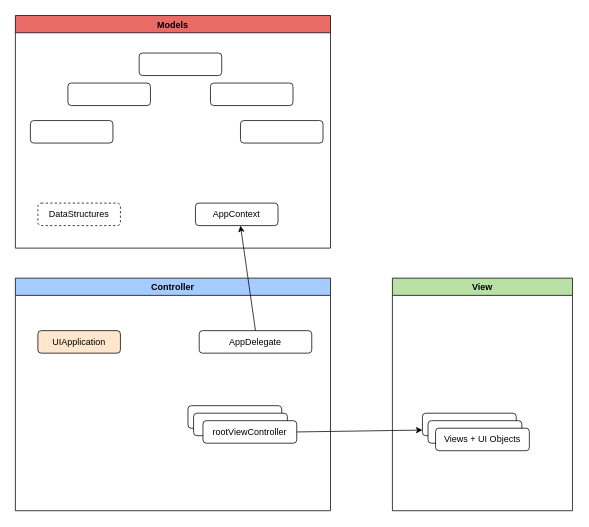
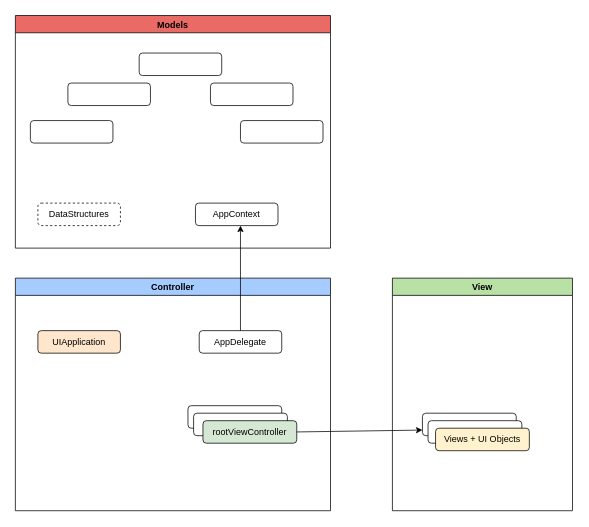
node "AppDelegate": size 113x23 -> 83x23
node "rootViewController": fillcolor #ffffff -> #d5e8d4
node "Views + UI Objects": fillcolor #ffffff -> #fff2cc
